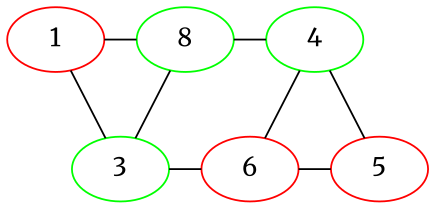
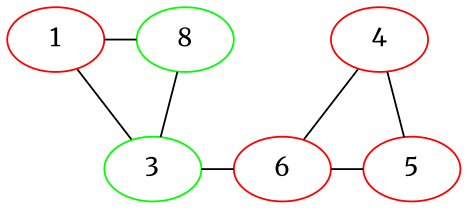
edge "8" -- "4": removed
node "4": color green -> red
